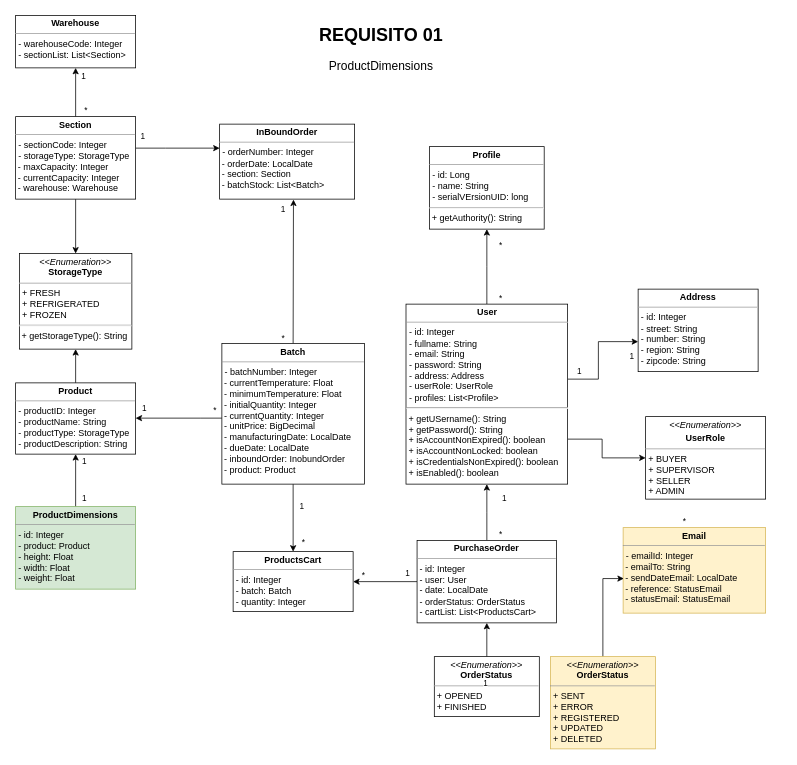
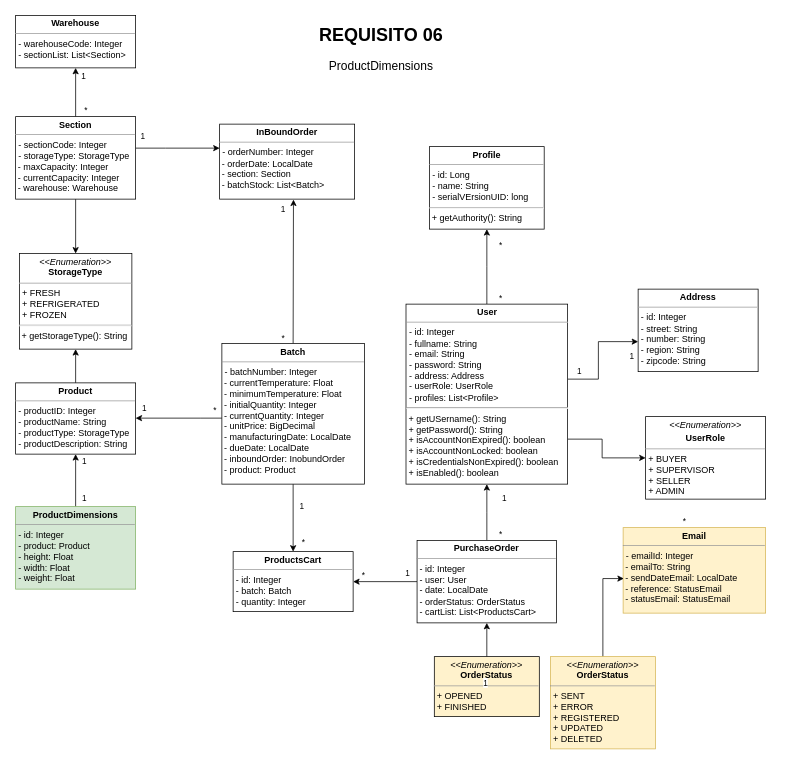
node "REQUISITO 01ProductDimensions": label "REQUISITO 01ProductDimensions" -> "REQUISITO 06ProductDimensions"
node "<<Enumeration>> OrderStatus + OPENED + FINISHED": fillcolor #ffffff -> #fff2cc
